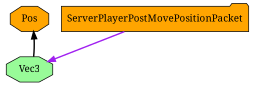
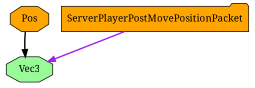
edge "Vec3" -> "Pos": reversed
